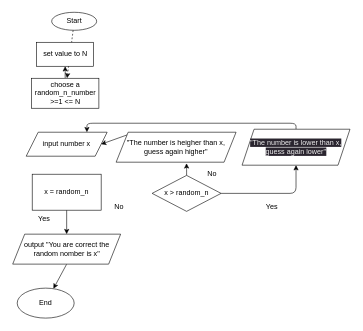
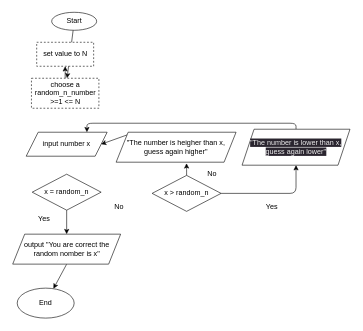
edge "Start" -> "choose a random_n_number >=1 <= N": style dashed -> solid
node "set value to N": style solid -> dashed
node "choose a random_n_number >=1 <= N": style solid -> dashed
node "x = random_n": shape rectangle -> diamond
